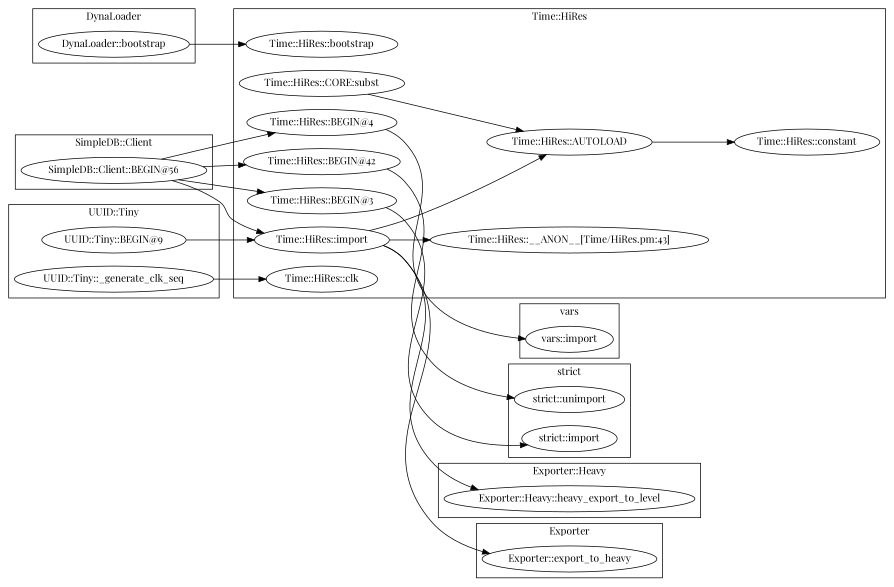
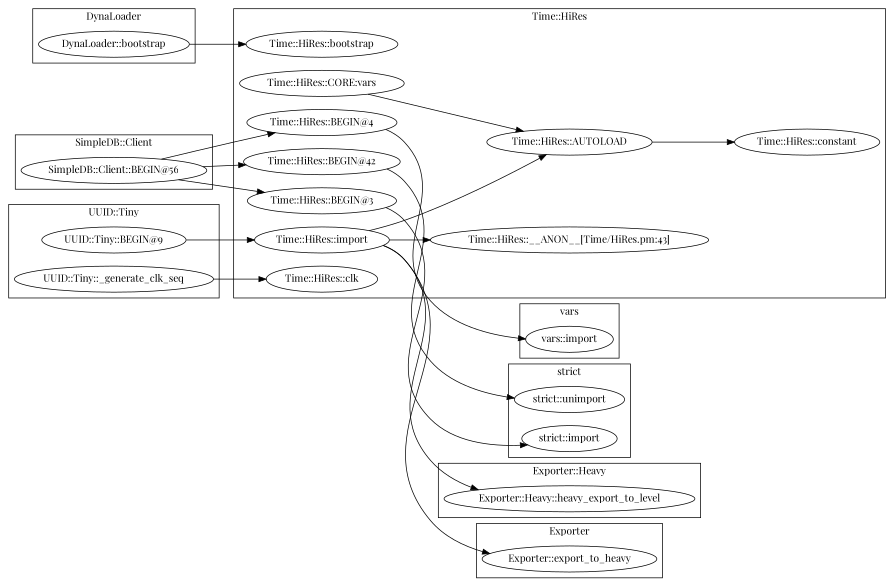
node "Time::HiRes::CORE:subst": label "Time::HiRes::CORE:subst" -> "Time::HiRes::CORE:vars"
edge "SimpleDB::Client::BEGIN@56" -> "Time::HiRes::import": removed
